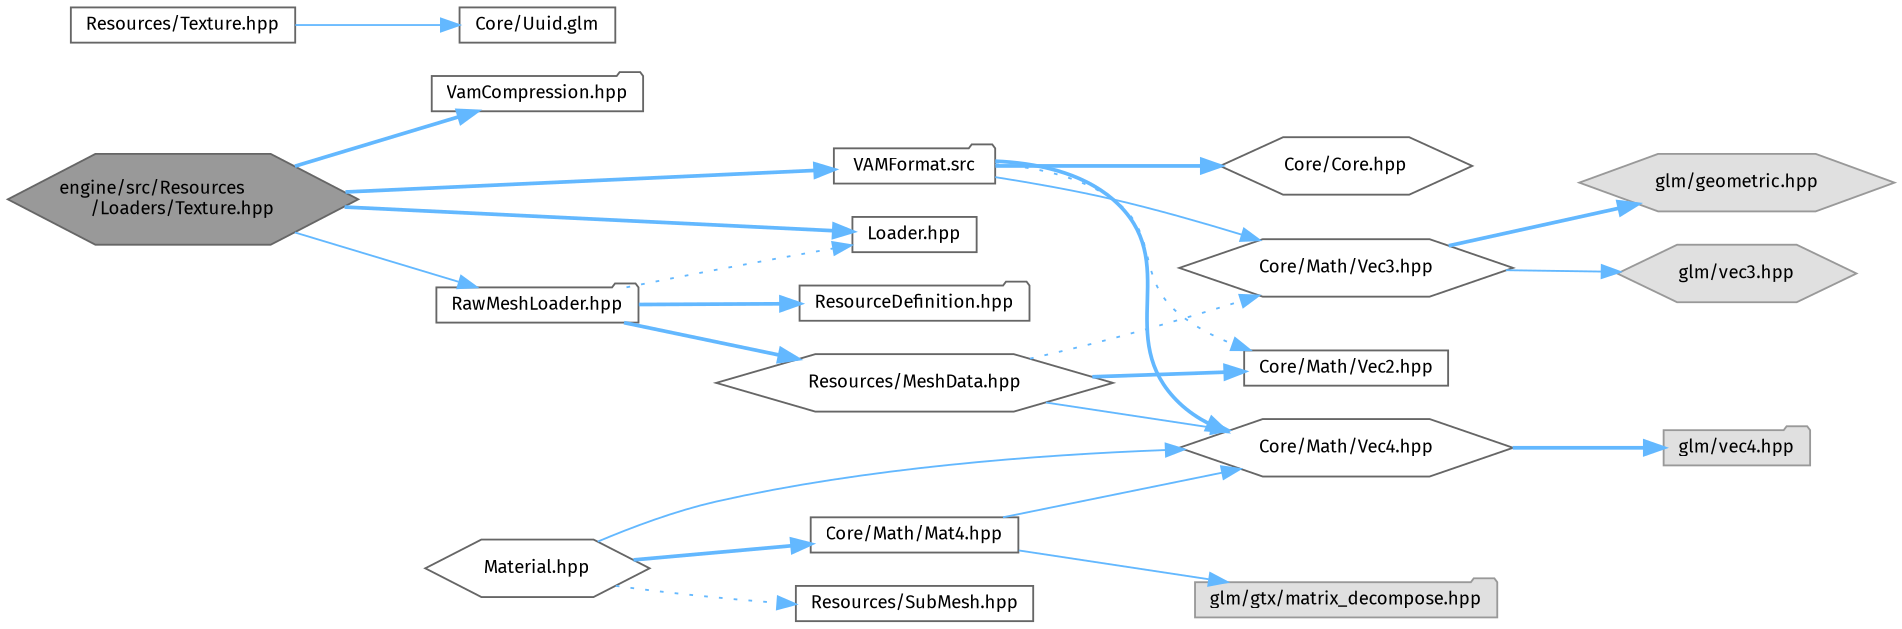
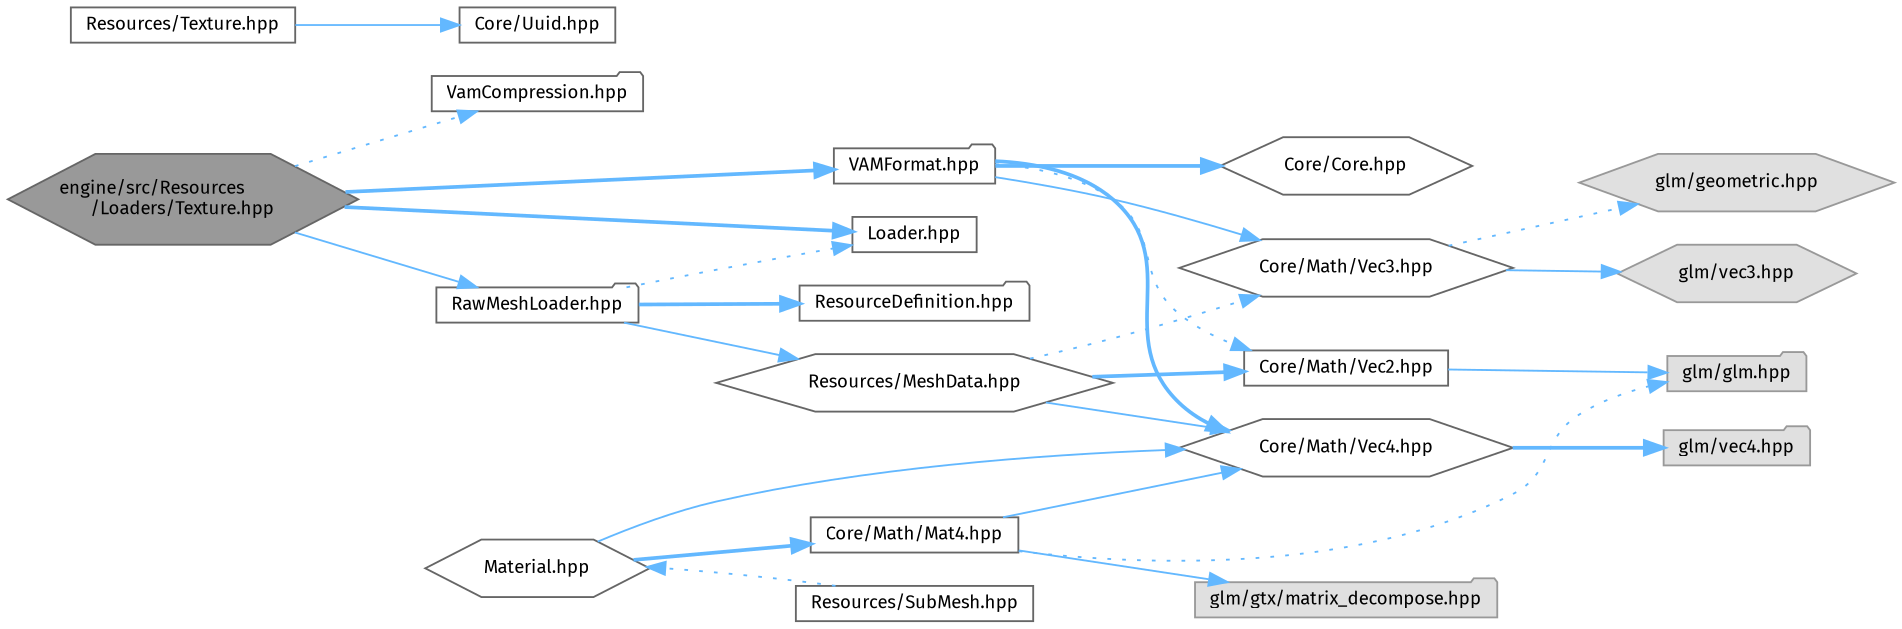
node "Core/Uuid.glm": label "Core/Uuid.glm" -> "Core/Uuid.hpp"
edge "engine/src/Resources /Loaders/Texture.hpp" -> "VamCompression.hpp": style bold -> dotted
node "VAMFormat.src": label "VAMFormat.src" -> "VAMFormat.hpp"
edge "Core/Math/Vec3.hpp" -> "glm/geometric.hpp": style bold -> dotted
edge "RawMeshLoader.hpp" -> "Resources/MeshData.hpp": style bold -> solid
node "glm/glm.hpp": added
edge "Material.hpp" -> "Resources/SubMesh.hpp": reversed
